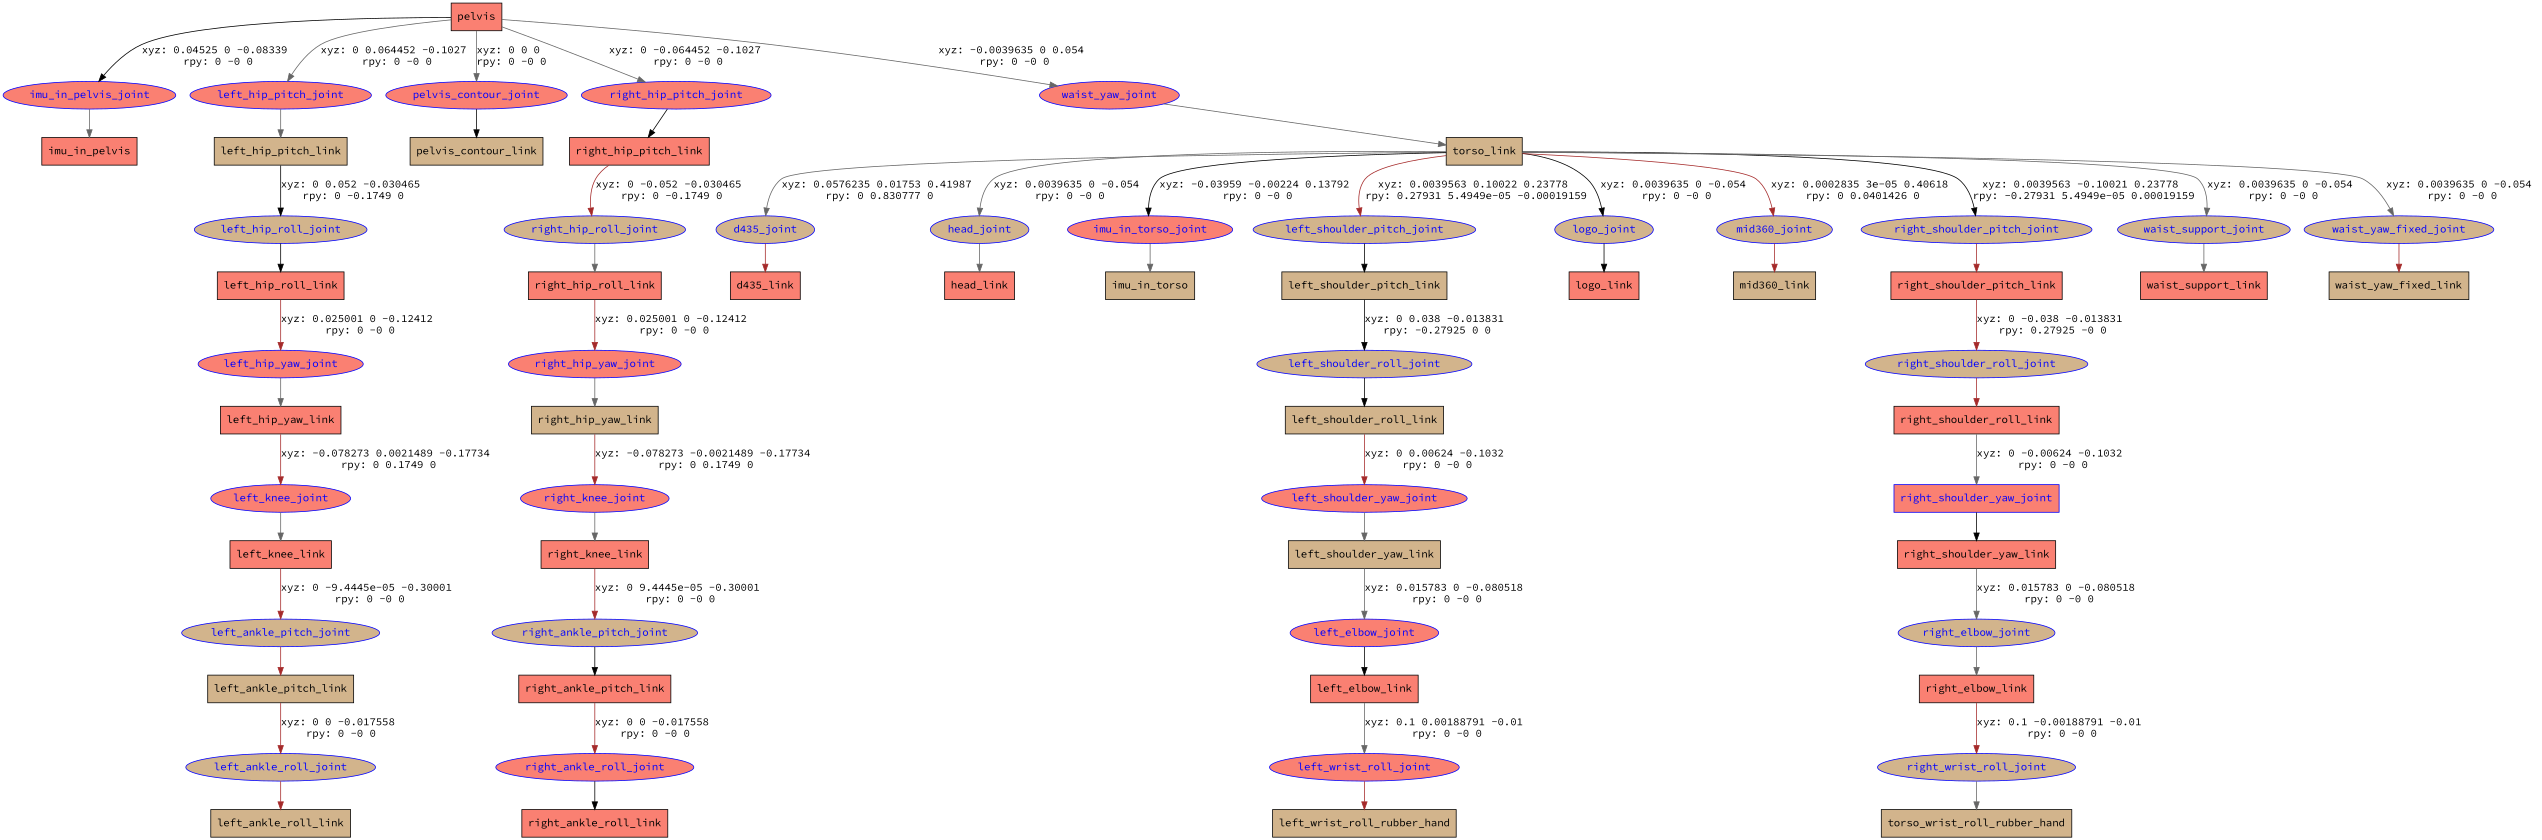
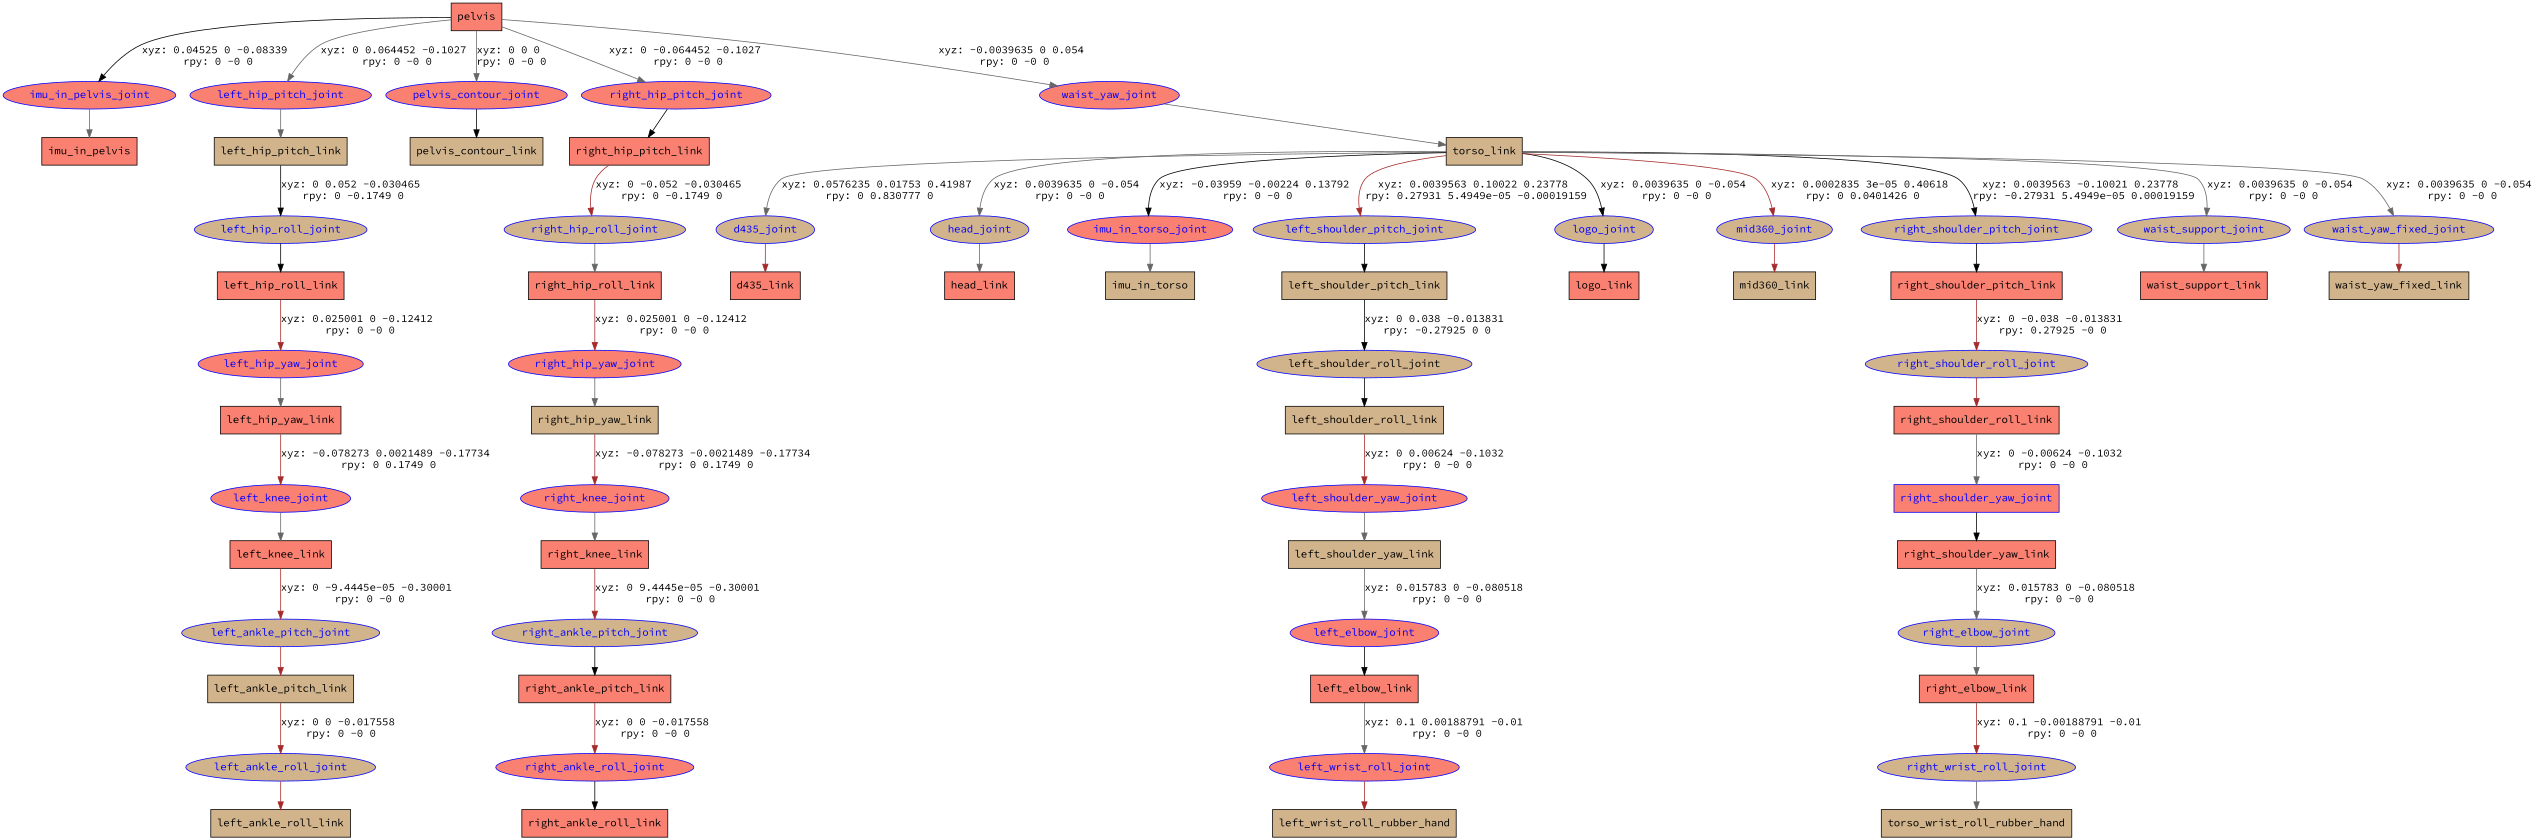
edge "right_shoulder_pitch_joint" -> "right_shoulder_pitch_link": color brown -> black
node "left_shoulder_roll_joint": fontcolor blue -> black
